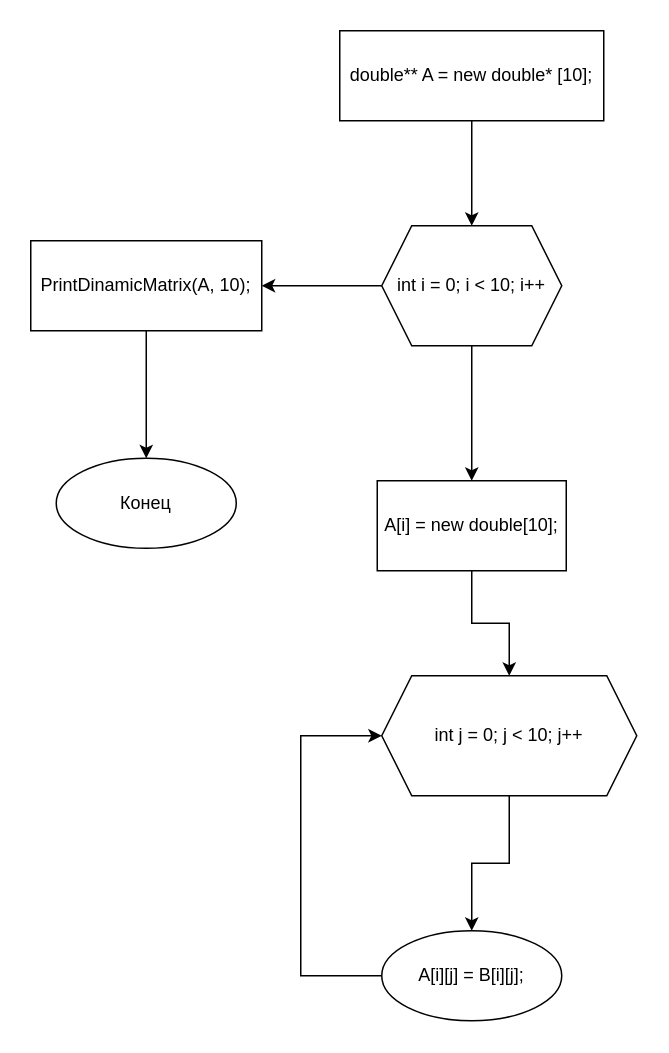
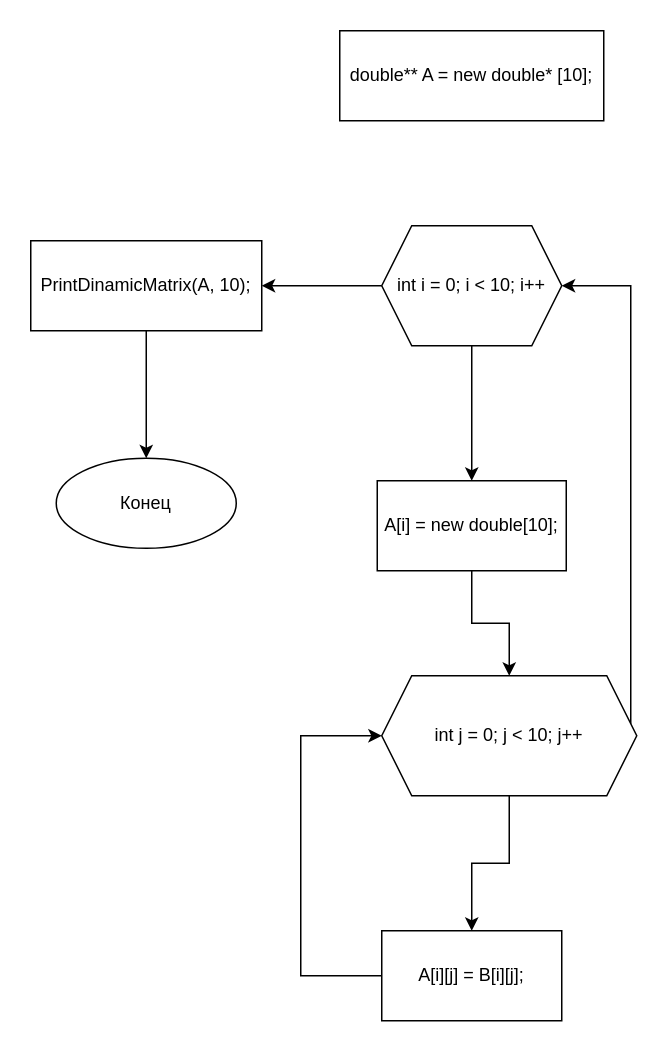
edge "double** A = new double* [10];" -> "int i = 0; i < 10; i++": removed
edge "int j = 0; j < 10; j++" -> "int i = 0; i < 10; i++": added
node "A[i][j] = B[i][j];": shape ellipse -> rectangle
